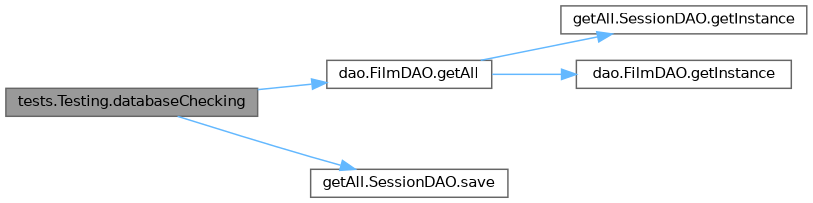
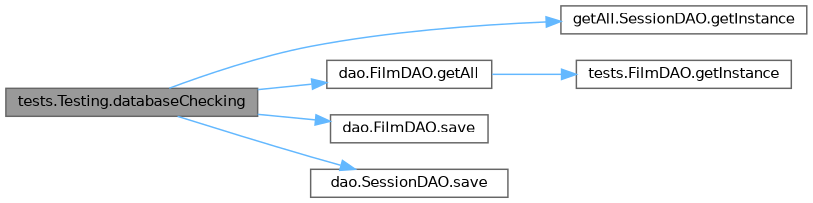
edge "dao.FilmDAO.getAll" -> "getAll.SessionDAO.getInstance": now "tests.Testing.databaseChecking" -> "getAll.SessionDAO.getInstance"
node "dao.FilmDAO.getInstance": label "dao.FilmDAO.getInstance" -> "tests.FilmDAO.getInstance"
node "dao.FilmDAO.save": added
node "getAll.SessionDAO.save": label "getAll.SessionDAO.save" -> "dao.SessionDAO.save"
